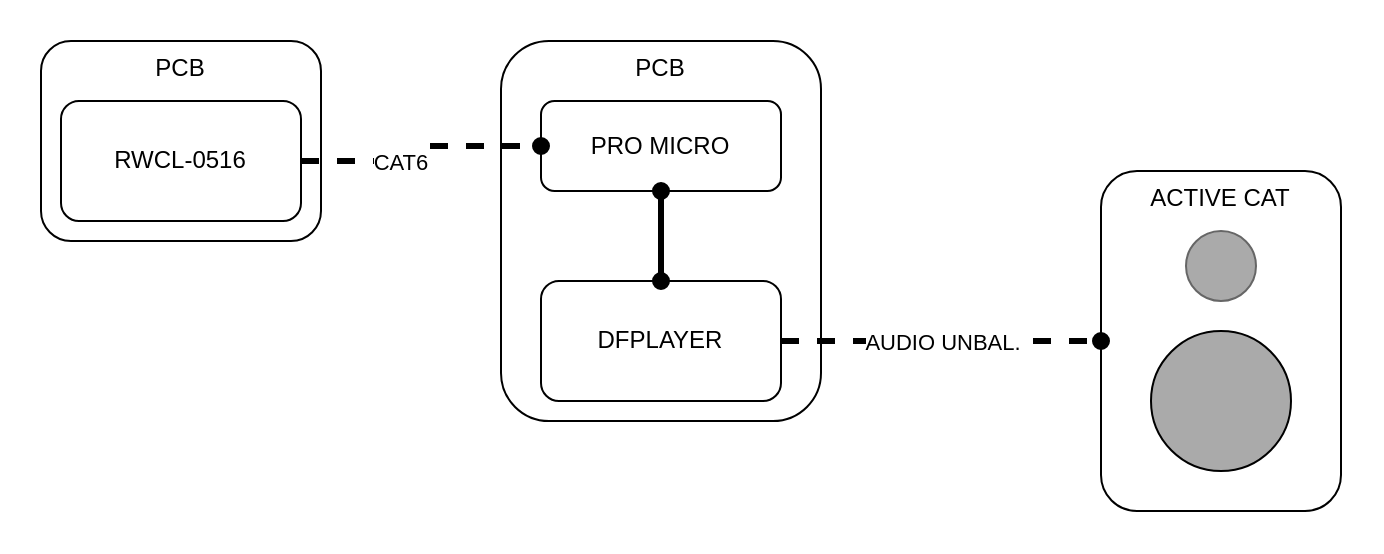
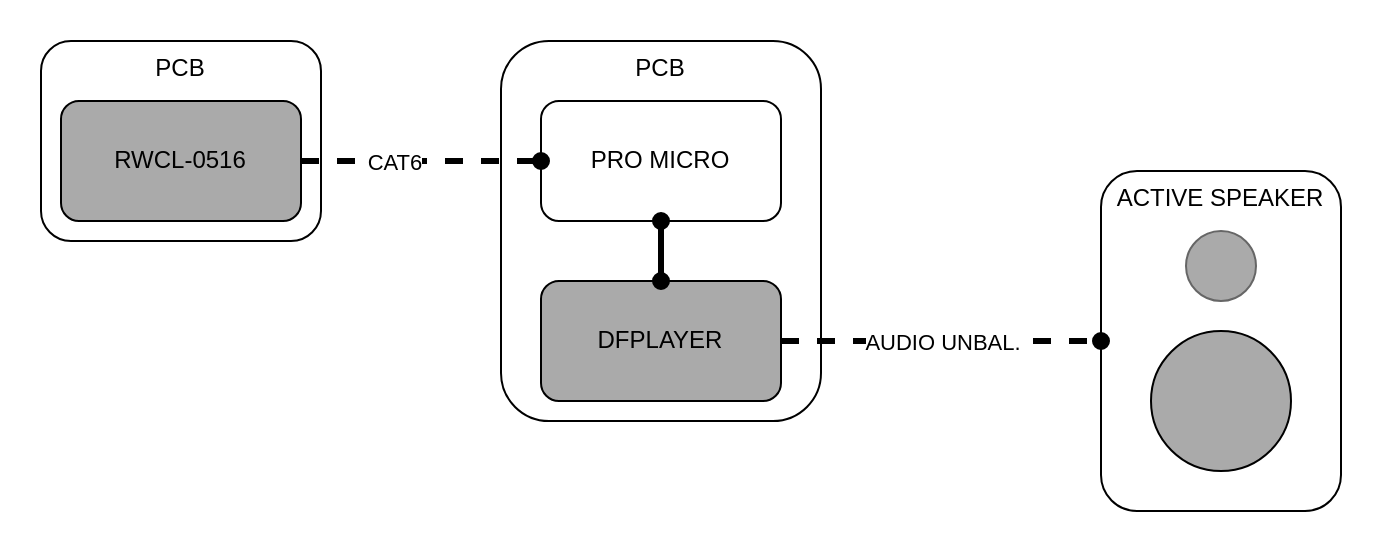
node "PRO MICRO": size 240x90 -> 240x120
node "RWCL-0516": fillcolor #ffffff -> #aaaaaa
node "ACTIVE CAT": label "ACTIVE CAT" -> "ACTIVE SPEAKER"
node "DFPLAYER": fillcolor #ffffff -> #aaaaaa
